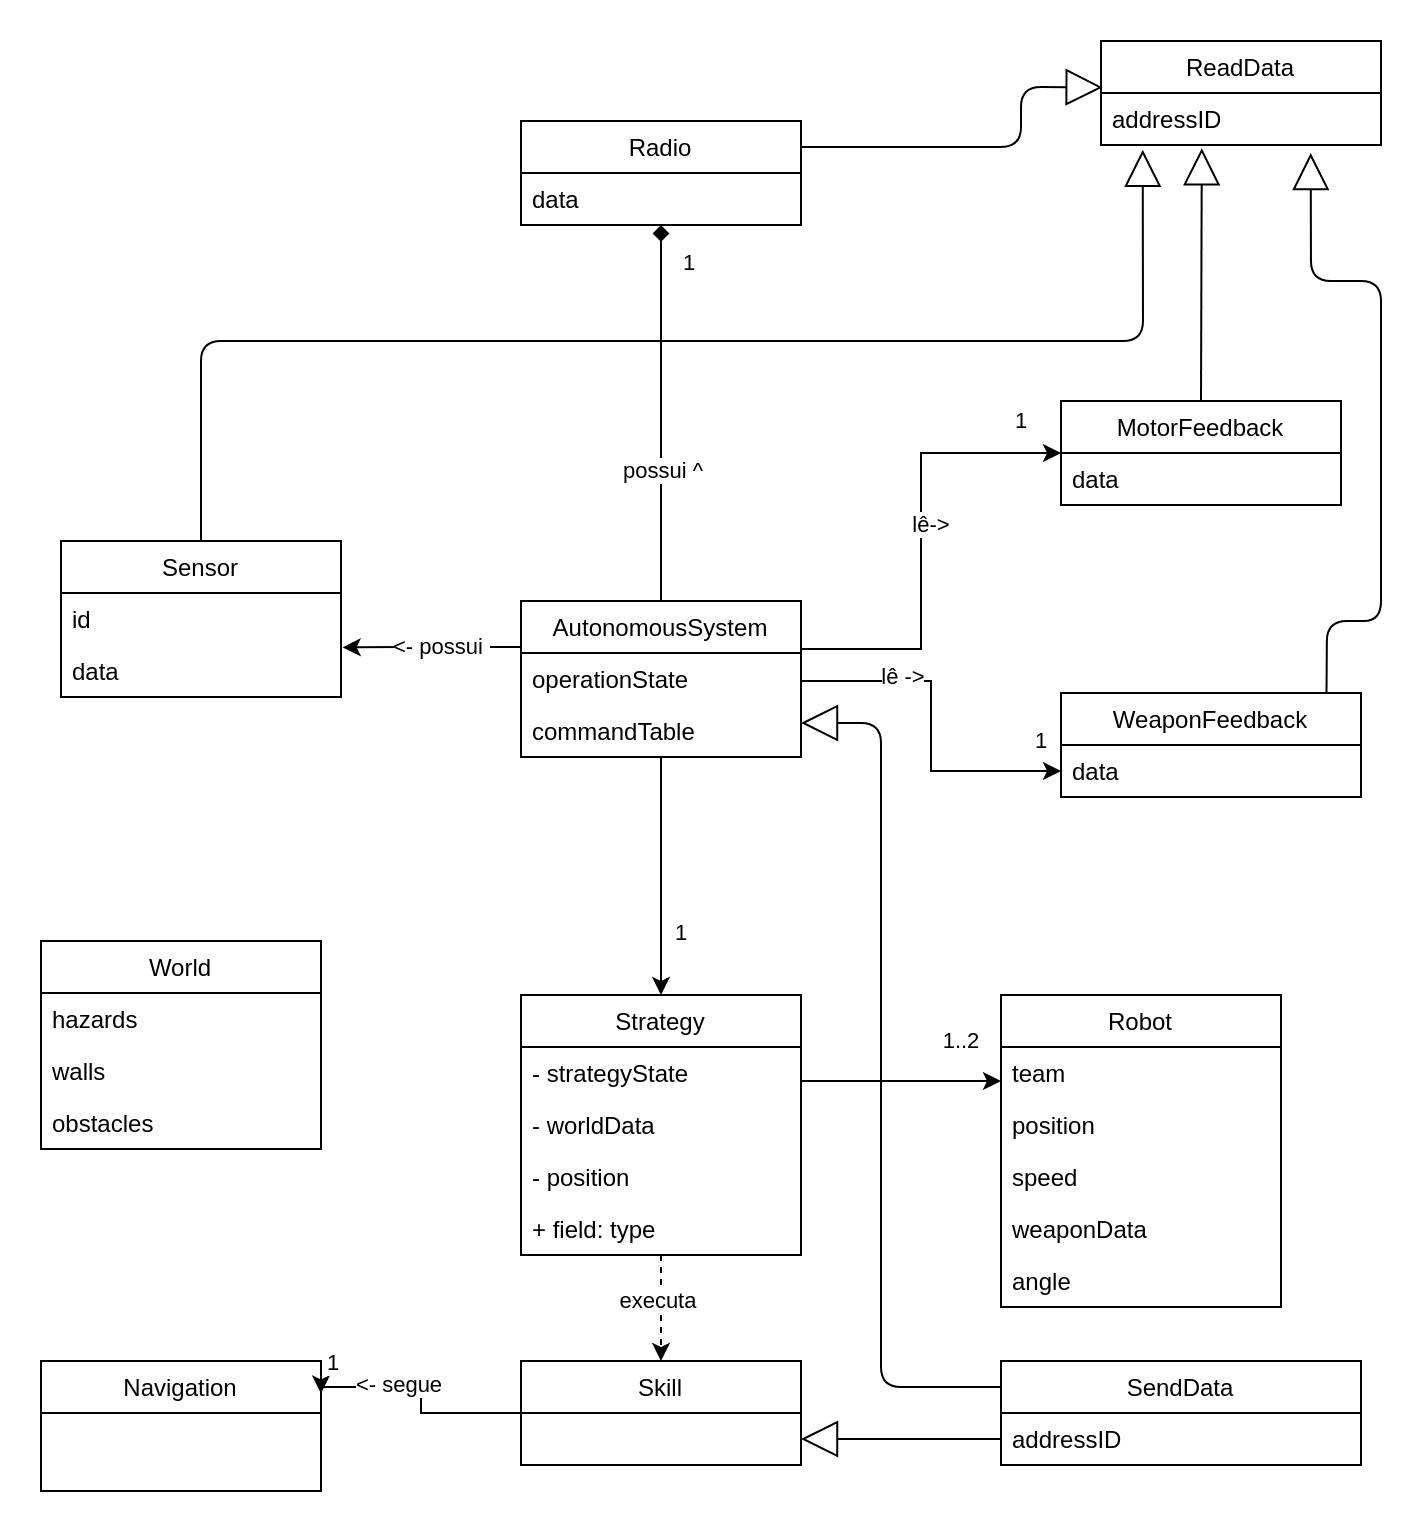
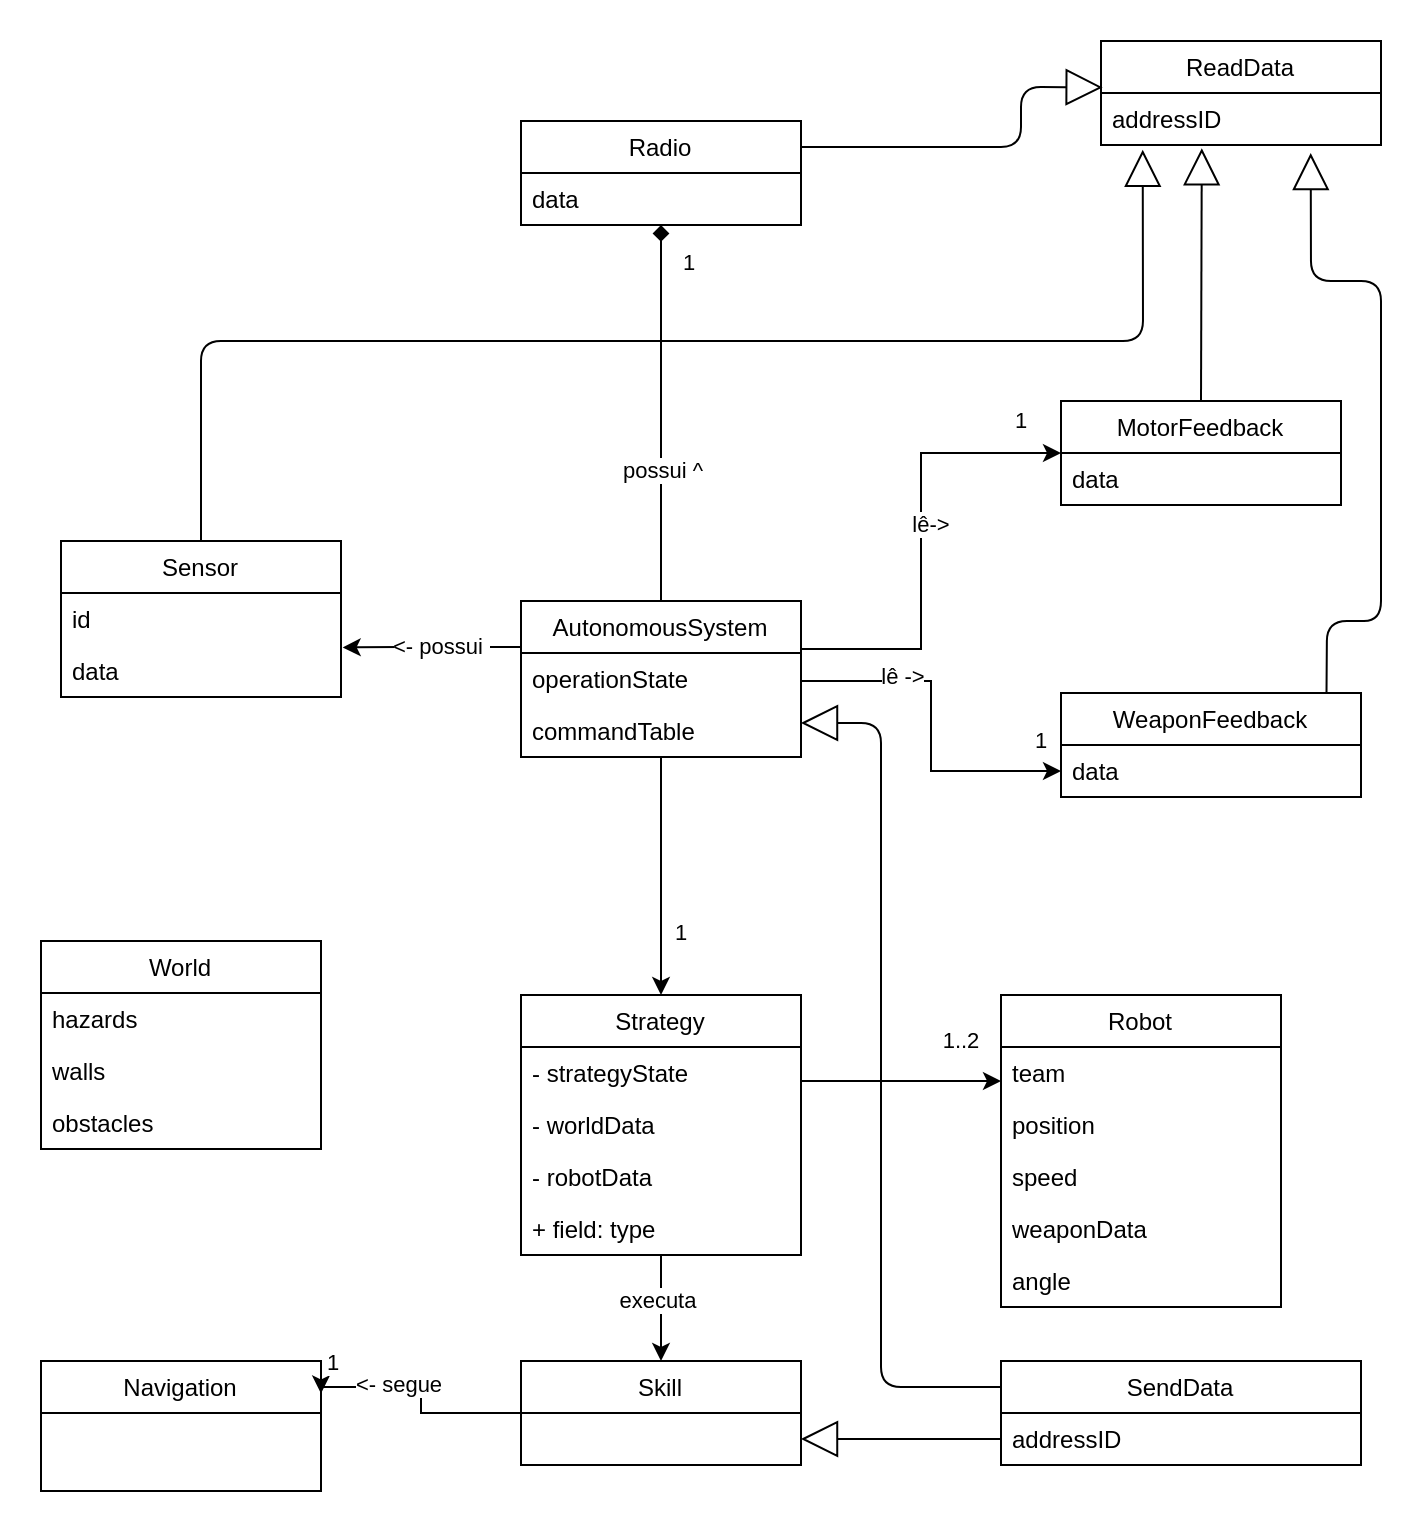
node "- position": label "- position" -> "- robotData"
edge "Strategy" -> "Skill": style dashed -> solid
